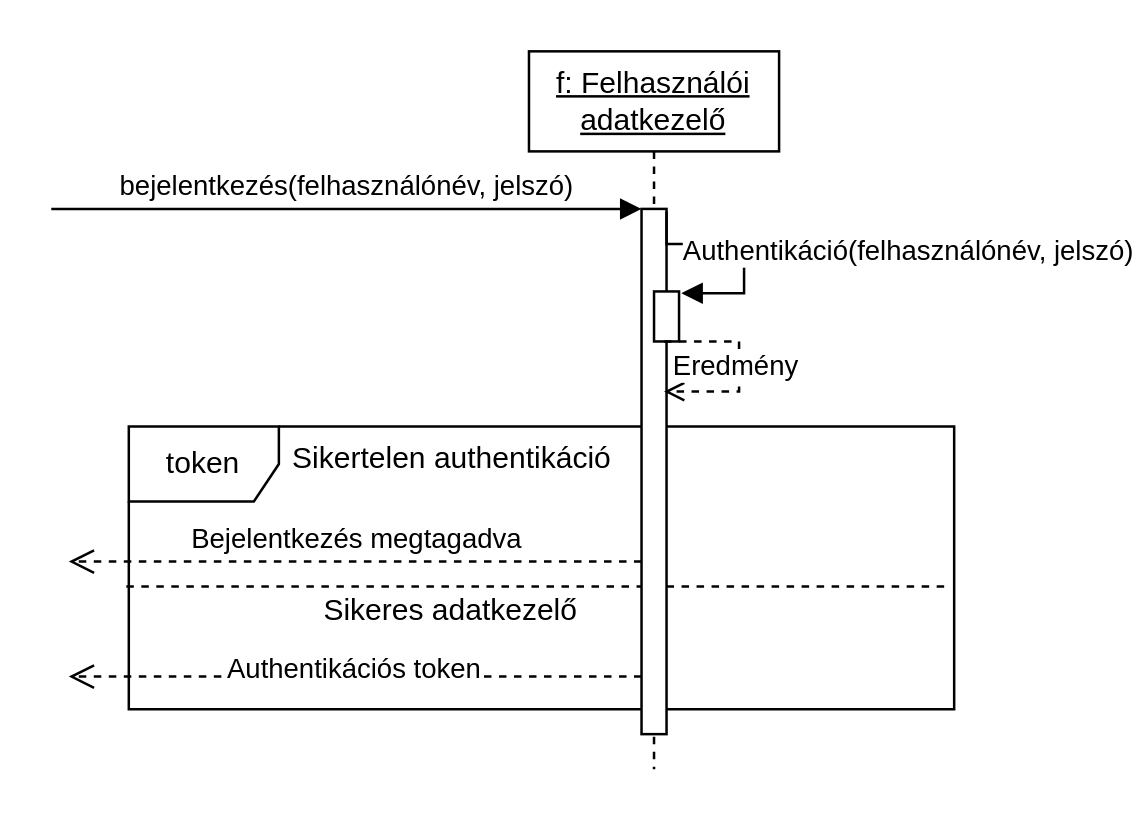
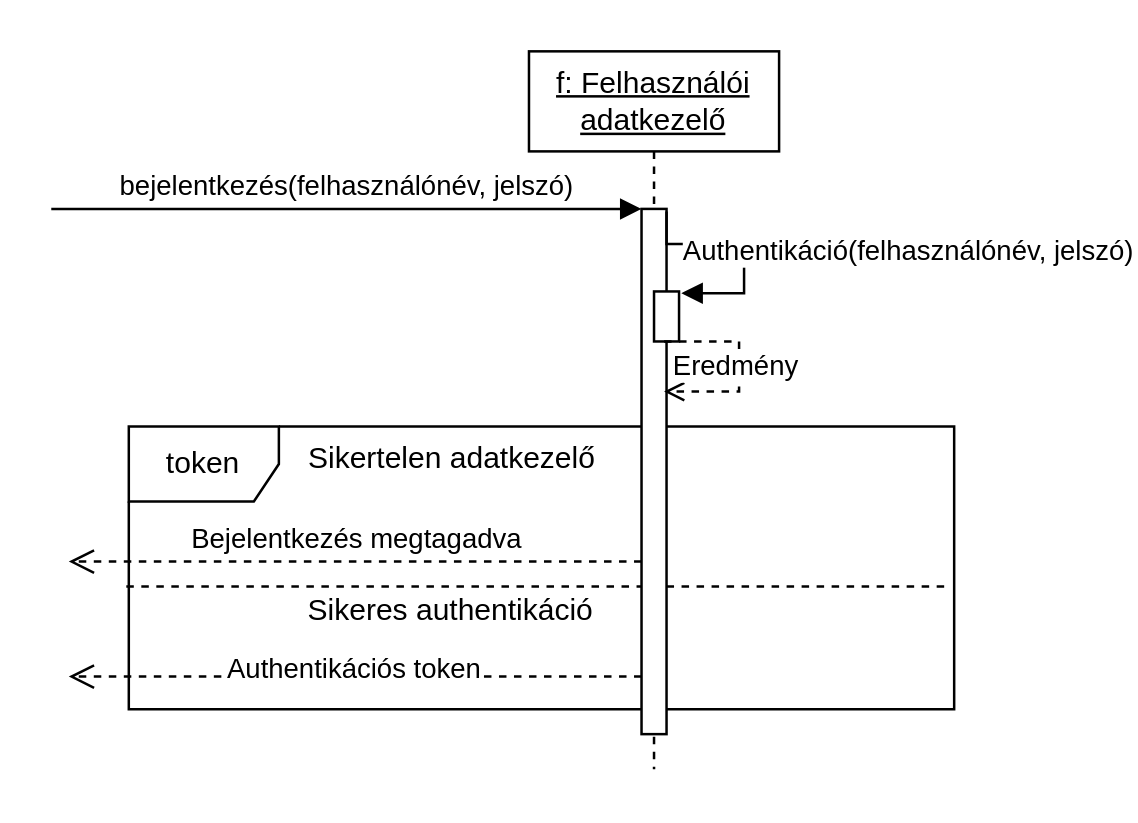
node "Sikertelen authentikáció": label "Sikertelen authentikáció" -> "Sikertelen adatkezelő"
node "Sikeres adatkezelő": label "Sikeres adatkezelő" -> "Sikeres authentikáció"
